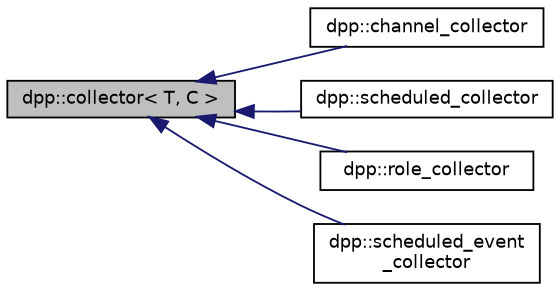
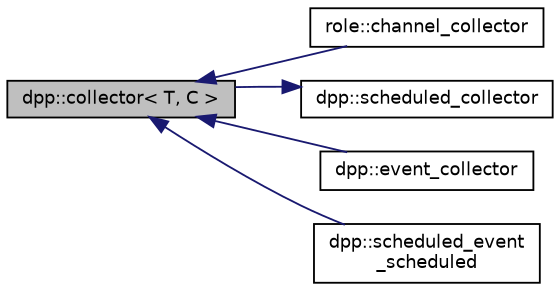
node "dpp::channel_collector": label "dpp::channel_collector" -> "role::channel_collector"
edge "dpp::scheduled_collector" -> "dpp::collector< T, C >": reversed
node "dpp::role_collector": label "dpp::role_collector" -> "dpp::event_collector"
node "dpp::scheduled_event _collector": label "dpp::scheduled_event _collector" -> "dpp::scheduled_event _scheduled"
